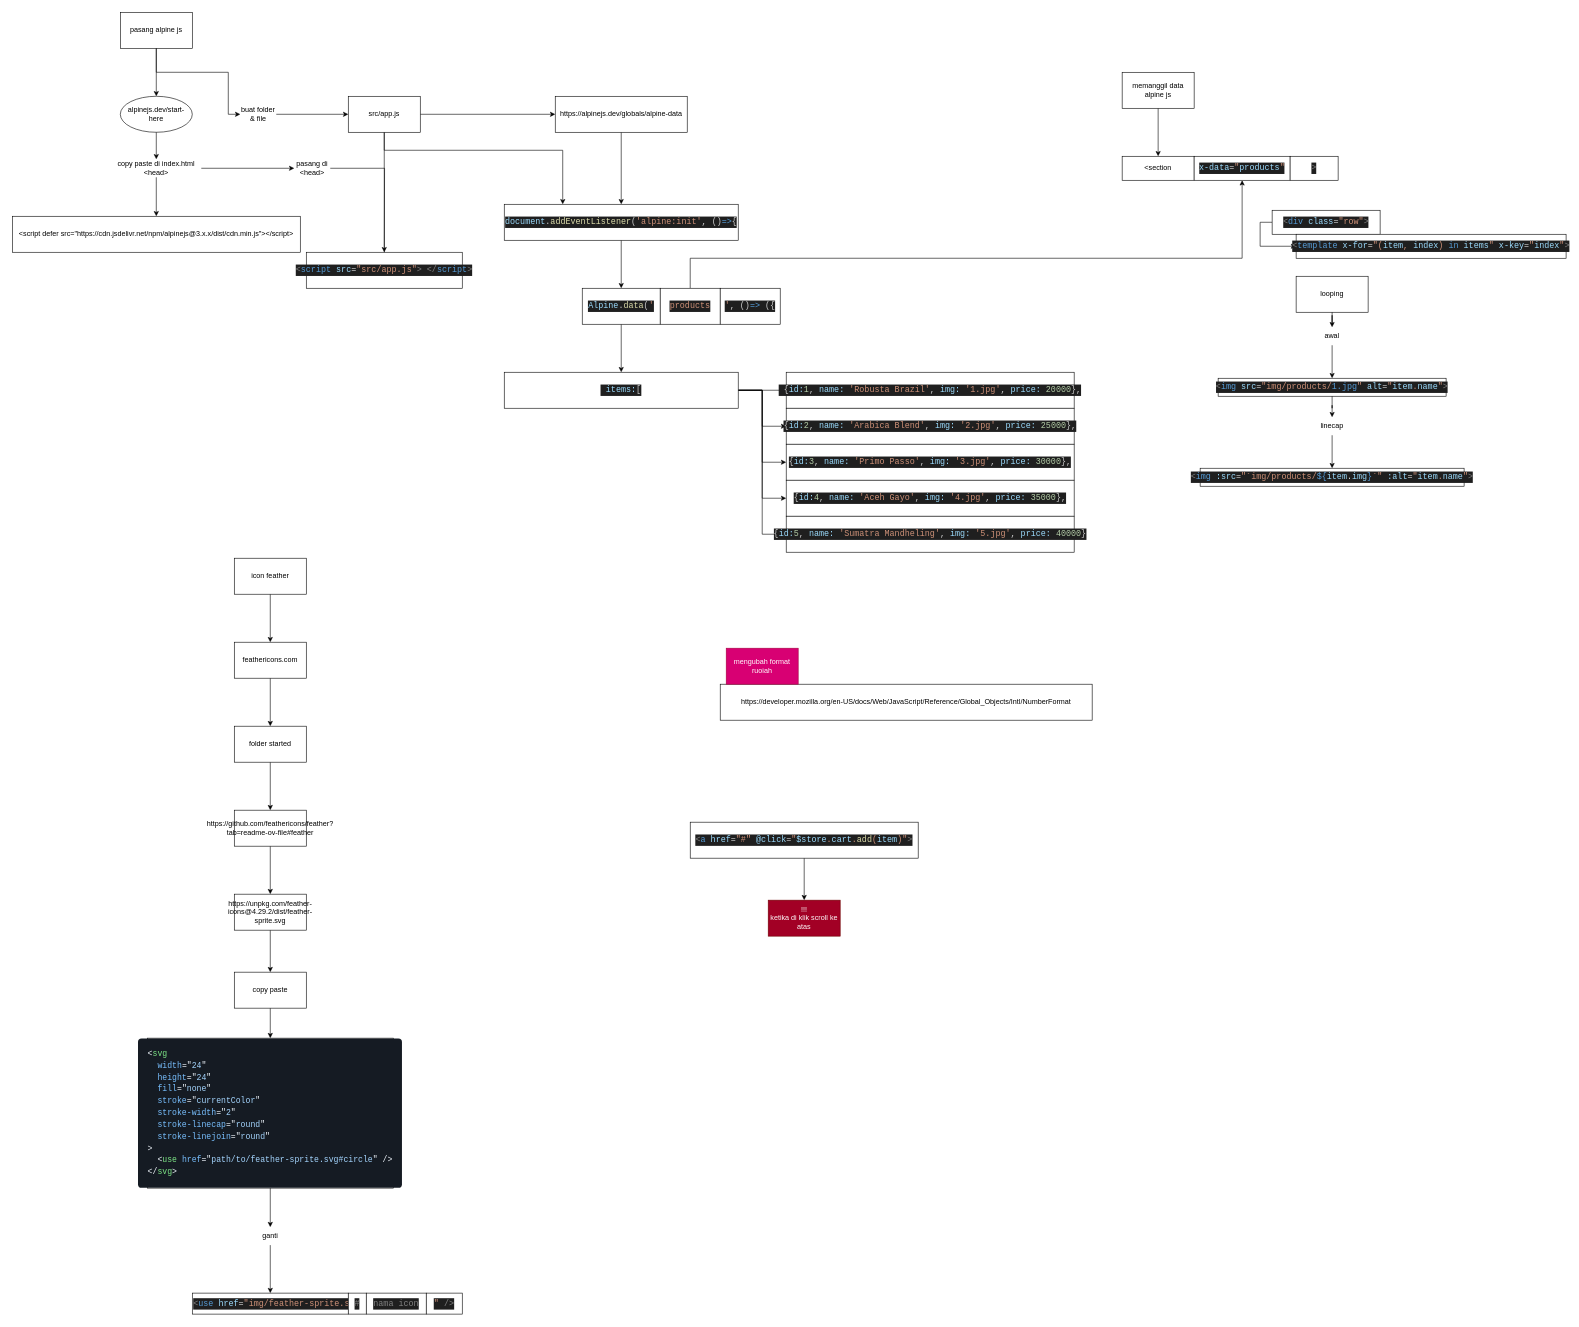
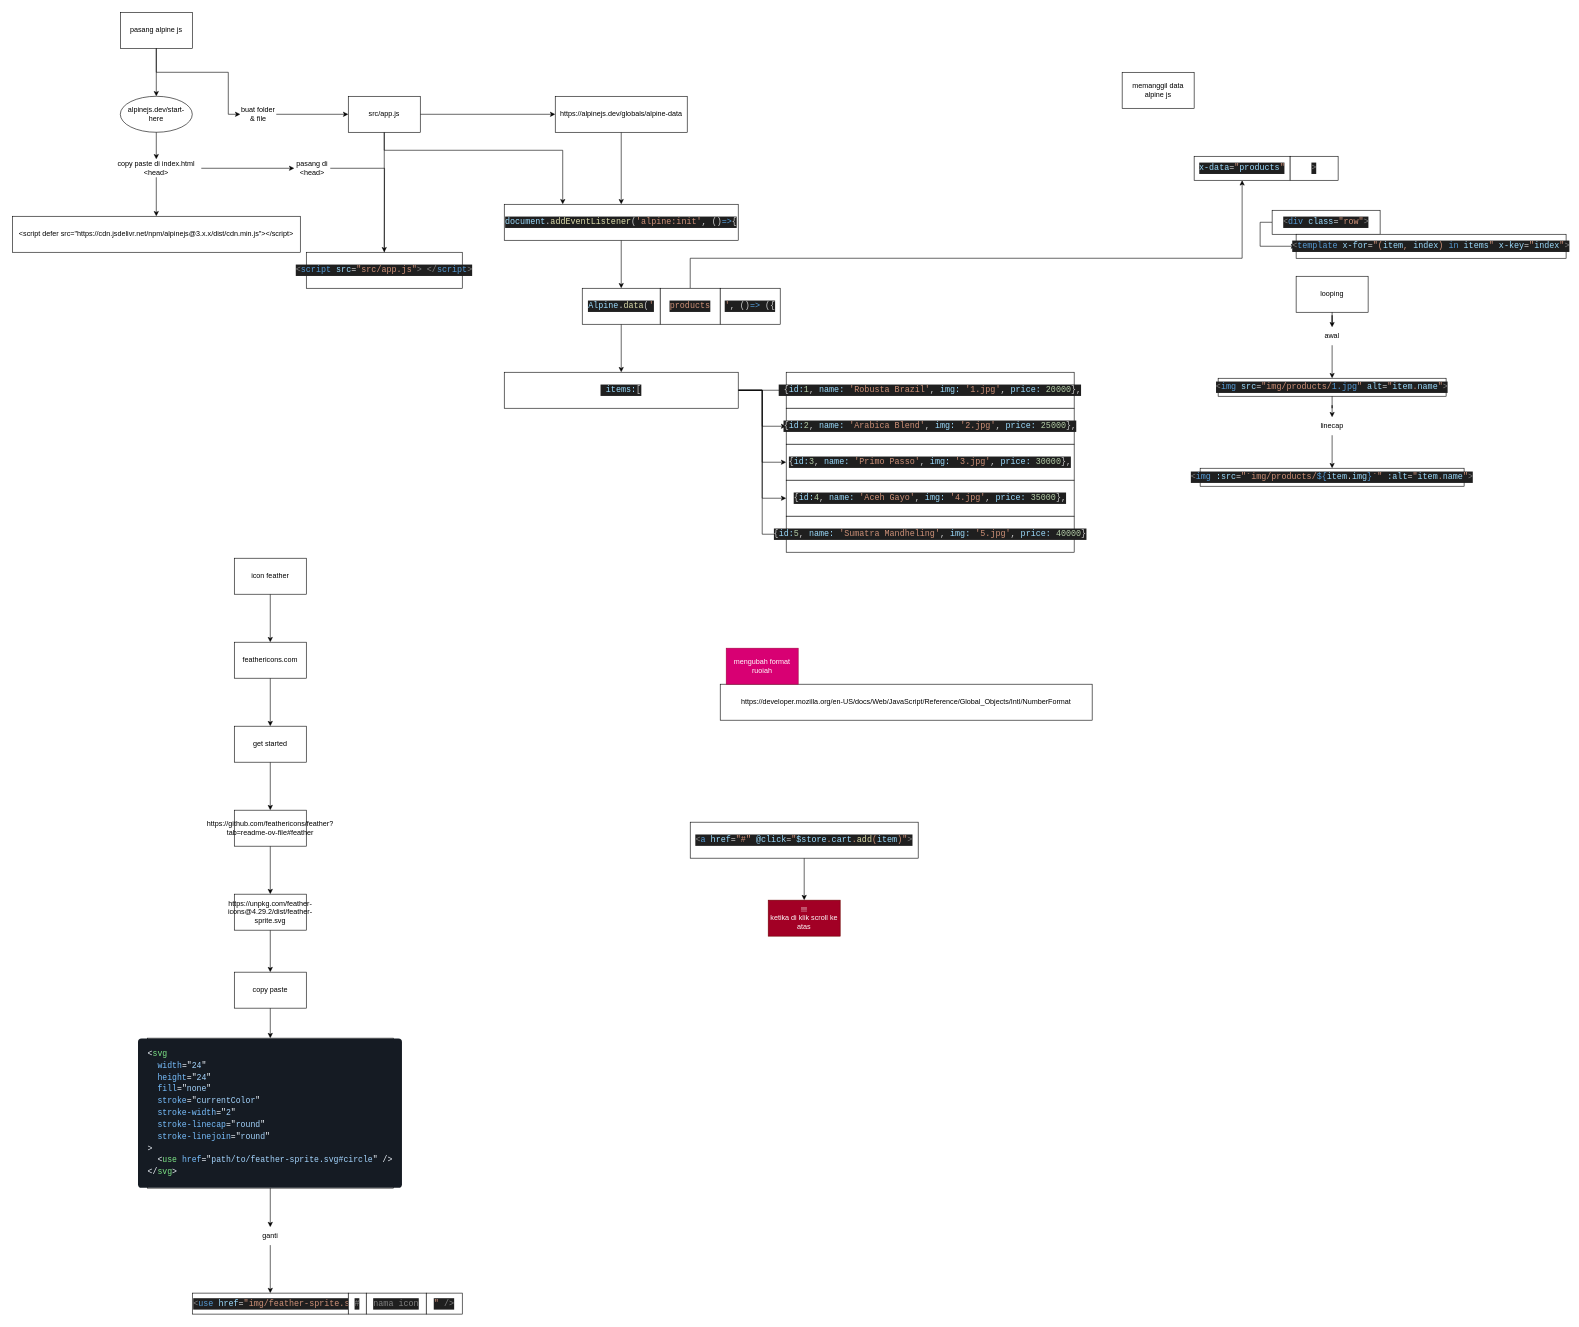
edge "memanggil data alpine js" -> "<section": removed
node "<section": removed
node "folder started": label "folder started" -> "get started"
